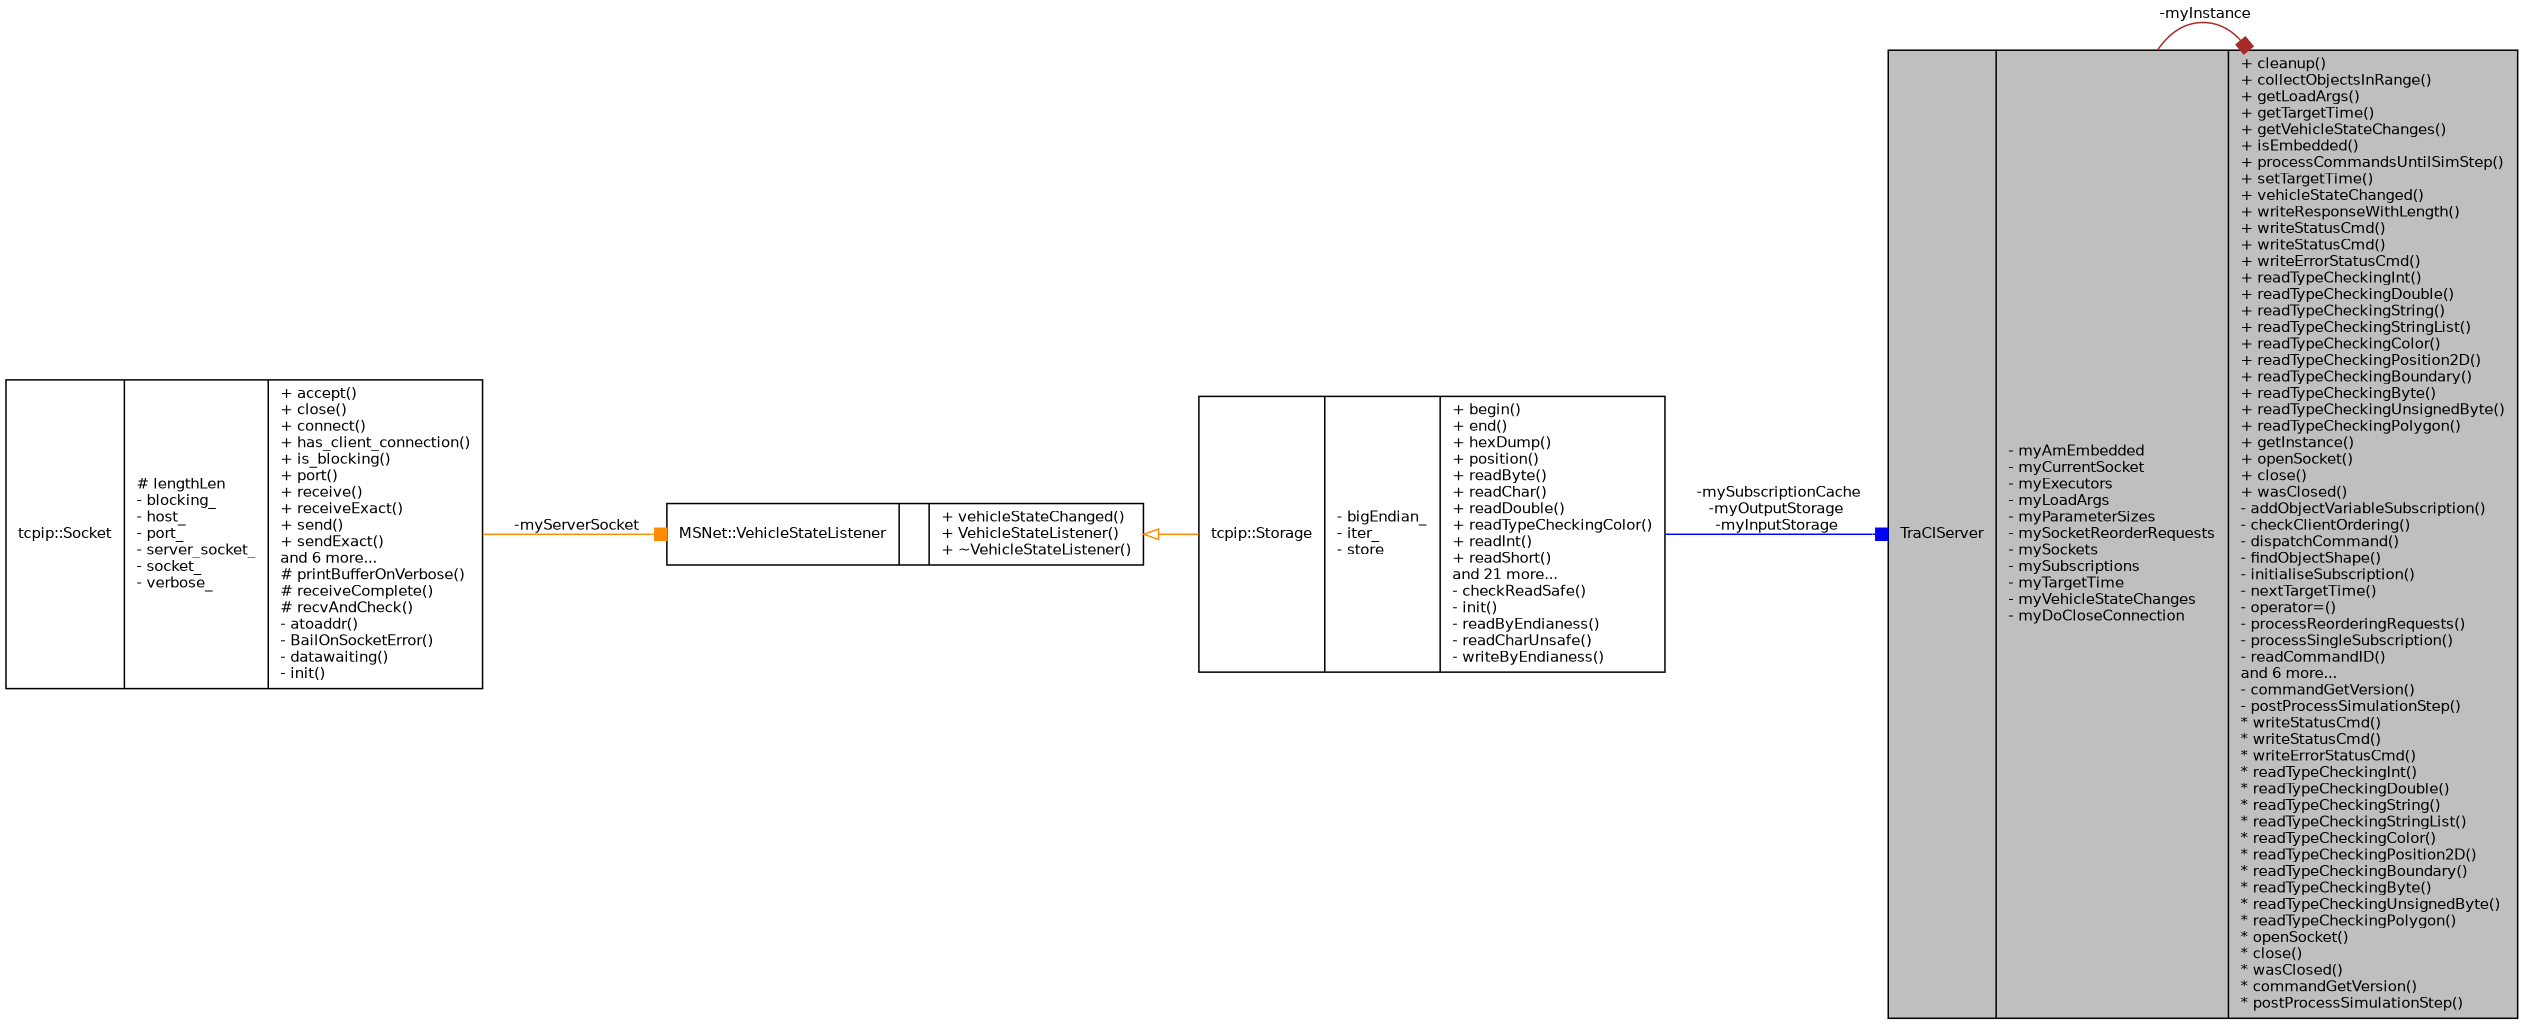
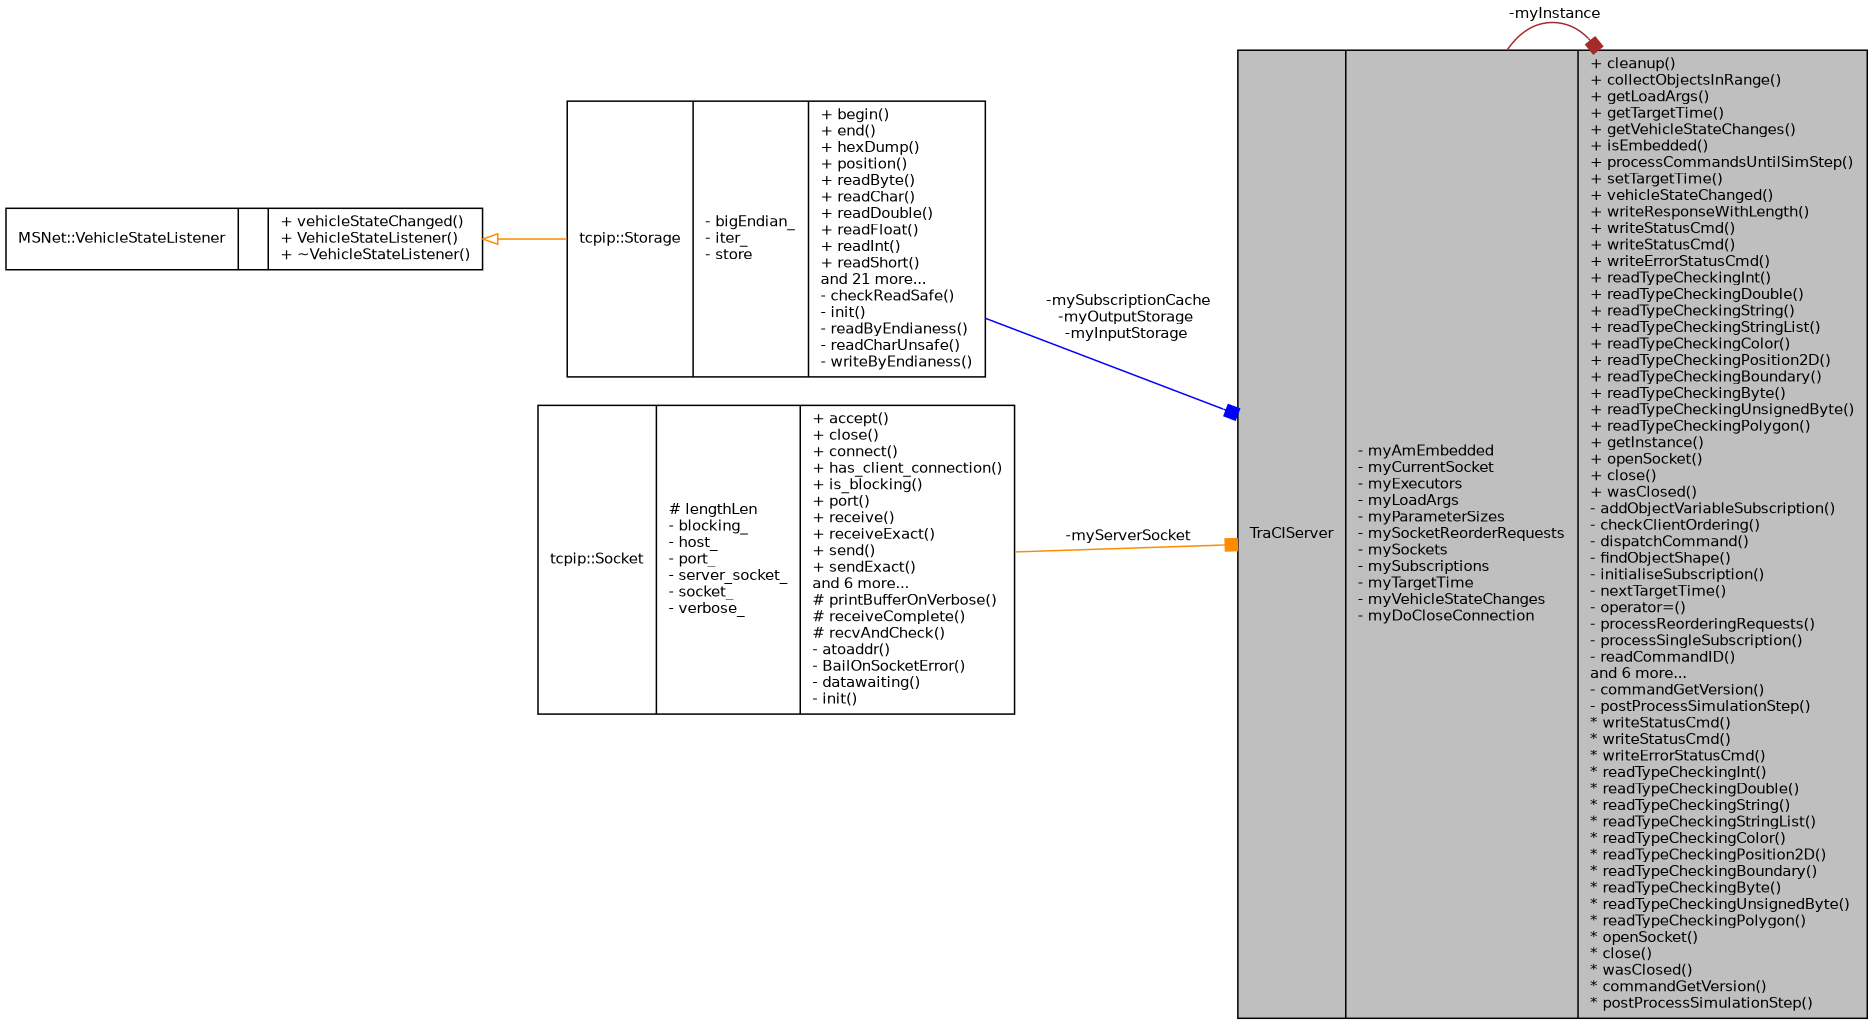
node "tcpip::Storage": text "+ readTypeCheckingColor()" -> "+ readFloat()"
edge "tcpip::Socket" -> "MSNet::VehicleStateListener": now "tcpip::Socket" -> "TraCIServer"
